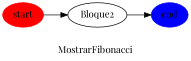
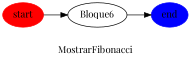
node "Bloque2": label "Bloque2" -> "Bloque6"
